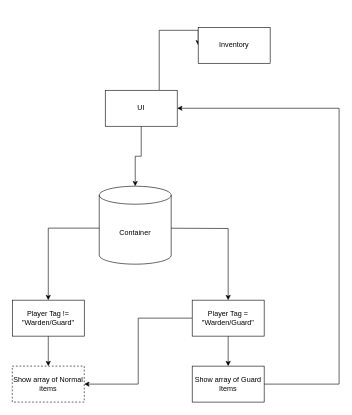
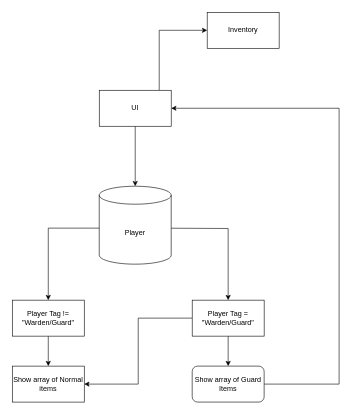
node "Inventory": moved (234, 45) -> (243, 30)
node "UI": moved (141, 108) -> (135, 108)
node "Container": label "Container" -> "Player"
node "Show array of Normal items": style dashed -> solid
node "Show array of Guard Items": shape rectangle -> rounded rectangle
